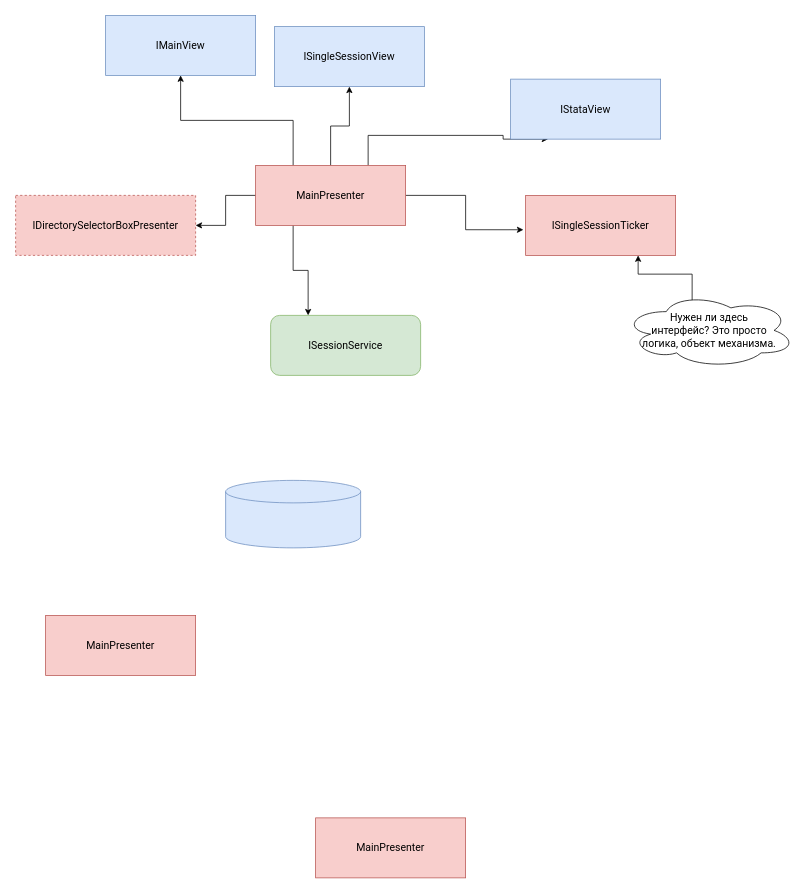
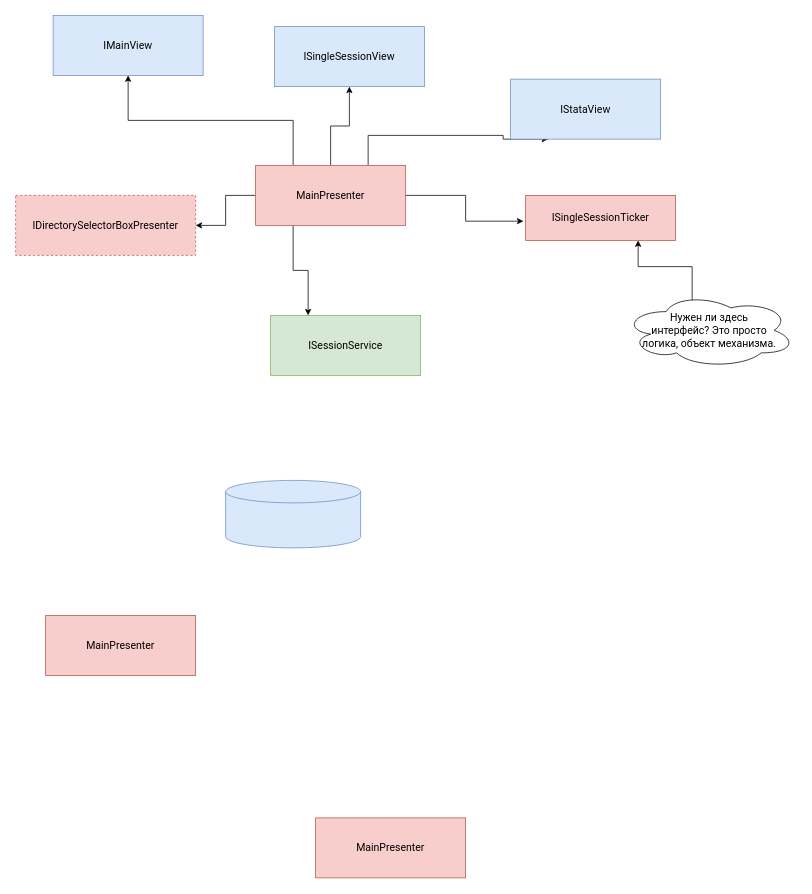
node "IMainView": moved (180, 45) -> (128, 45)
node "ISingleSessionTicker": size 150x60 -> 150x45
node "ISessionService": shape rounded rectangle -> rectangle
